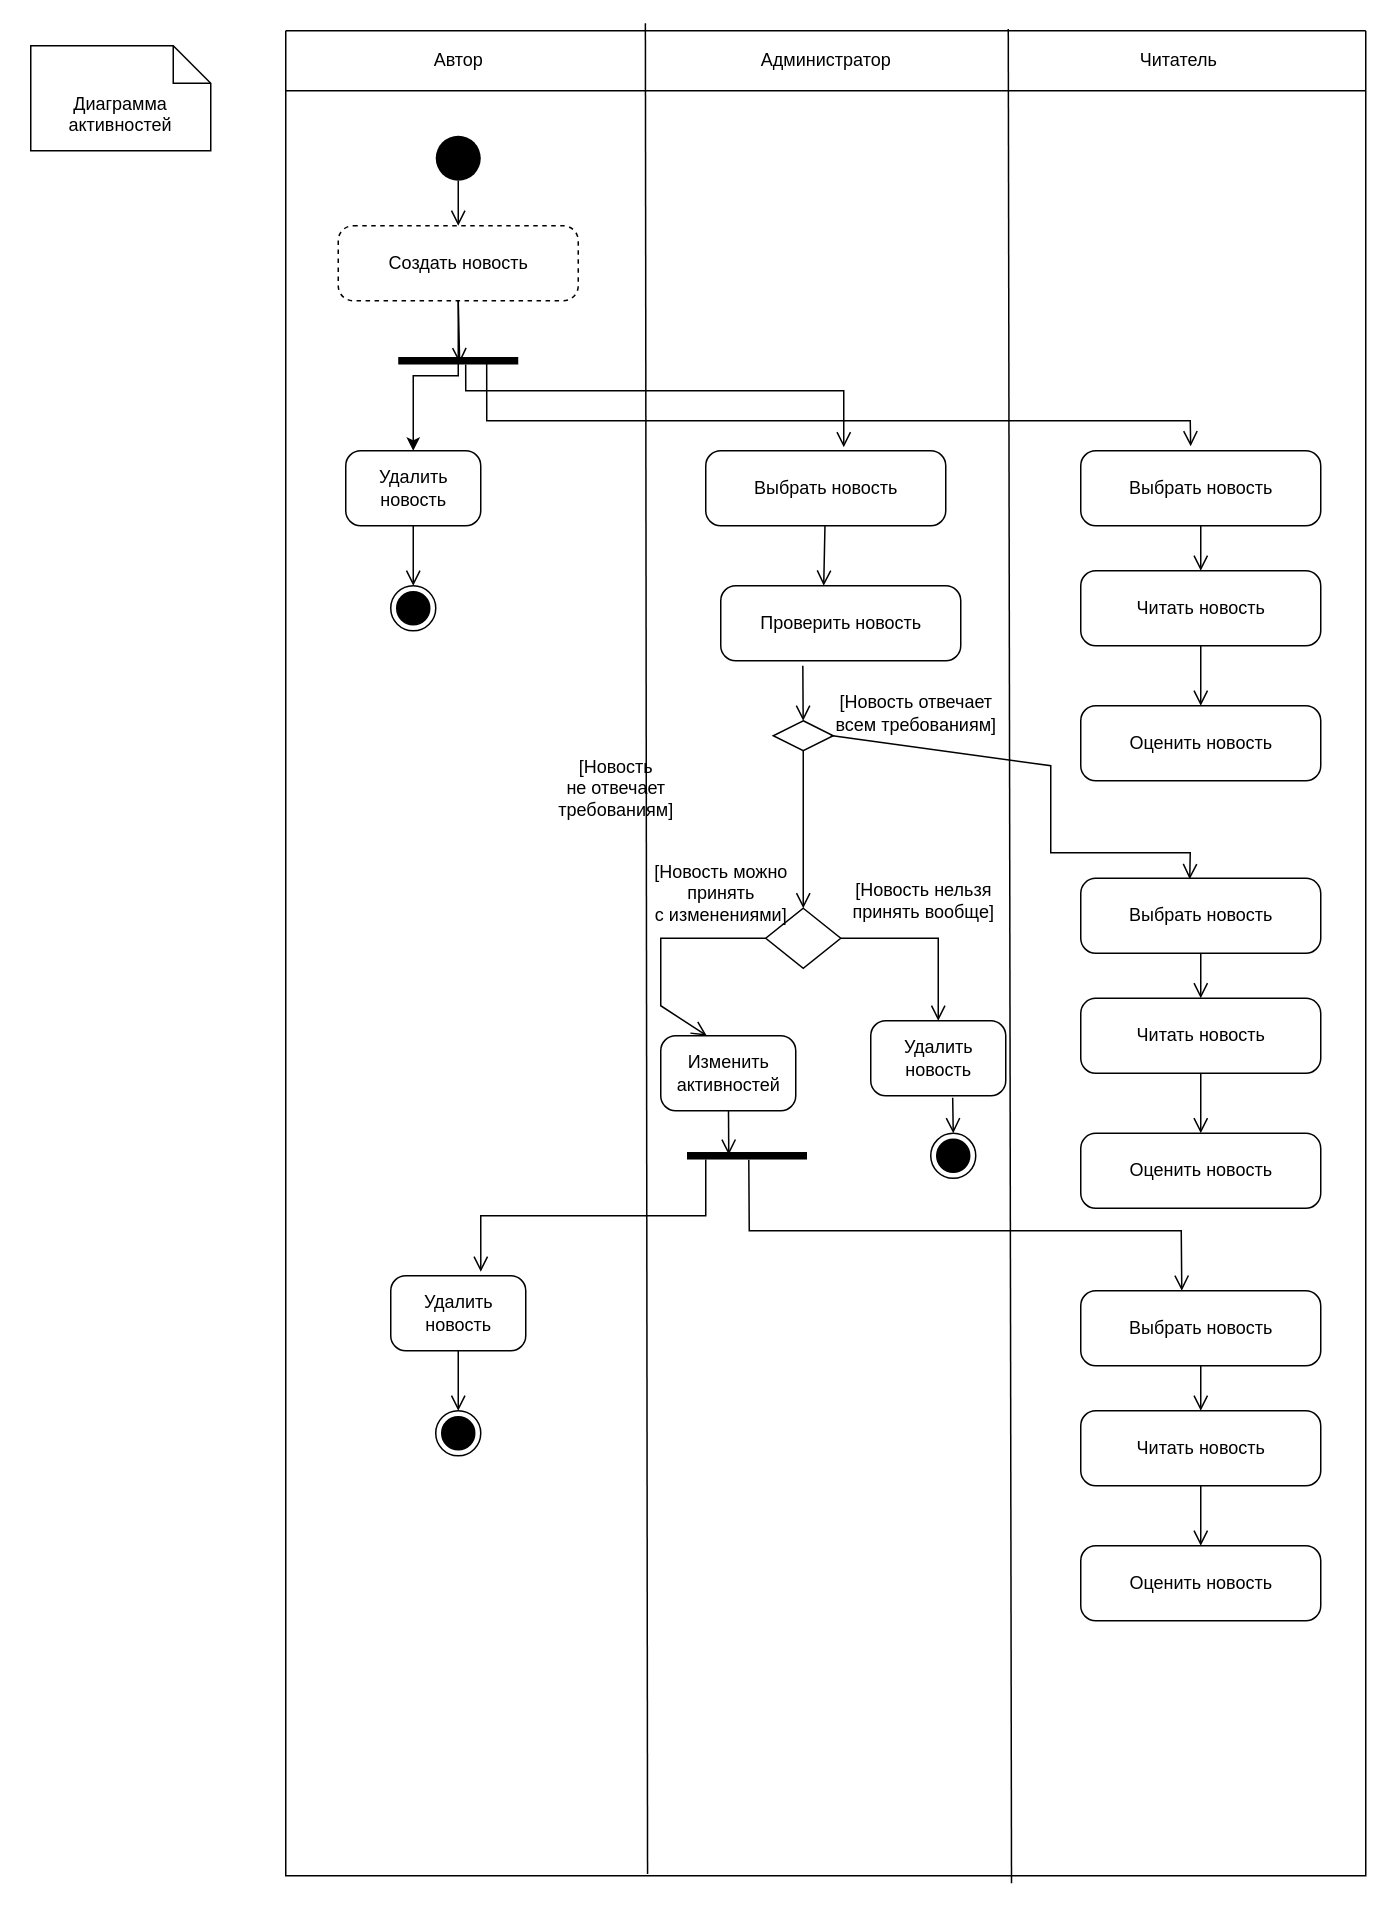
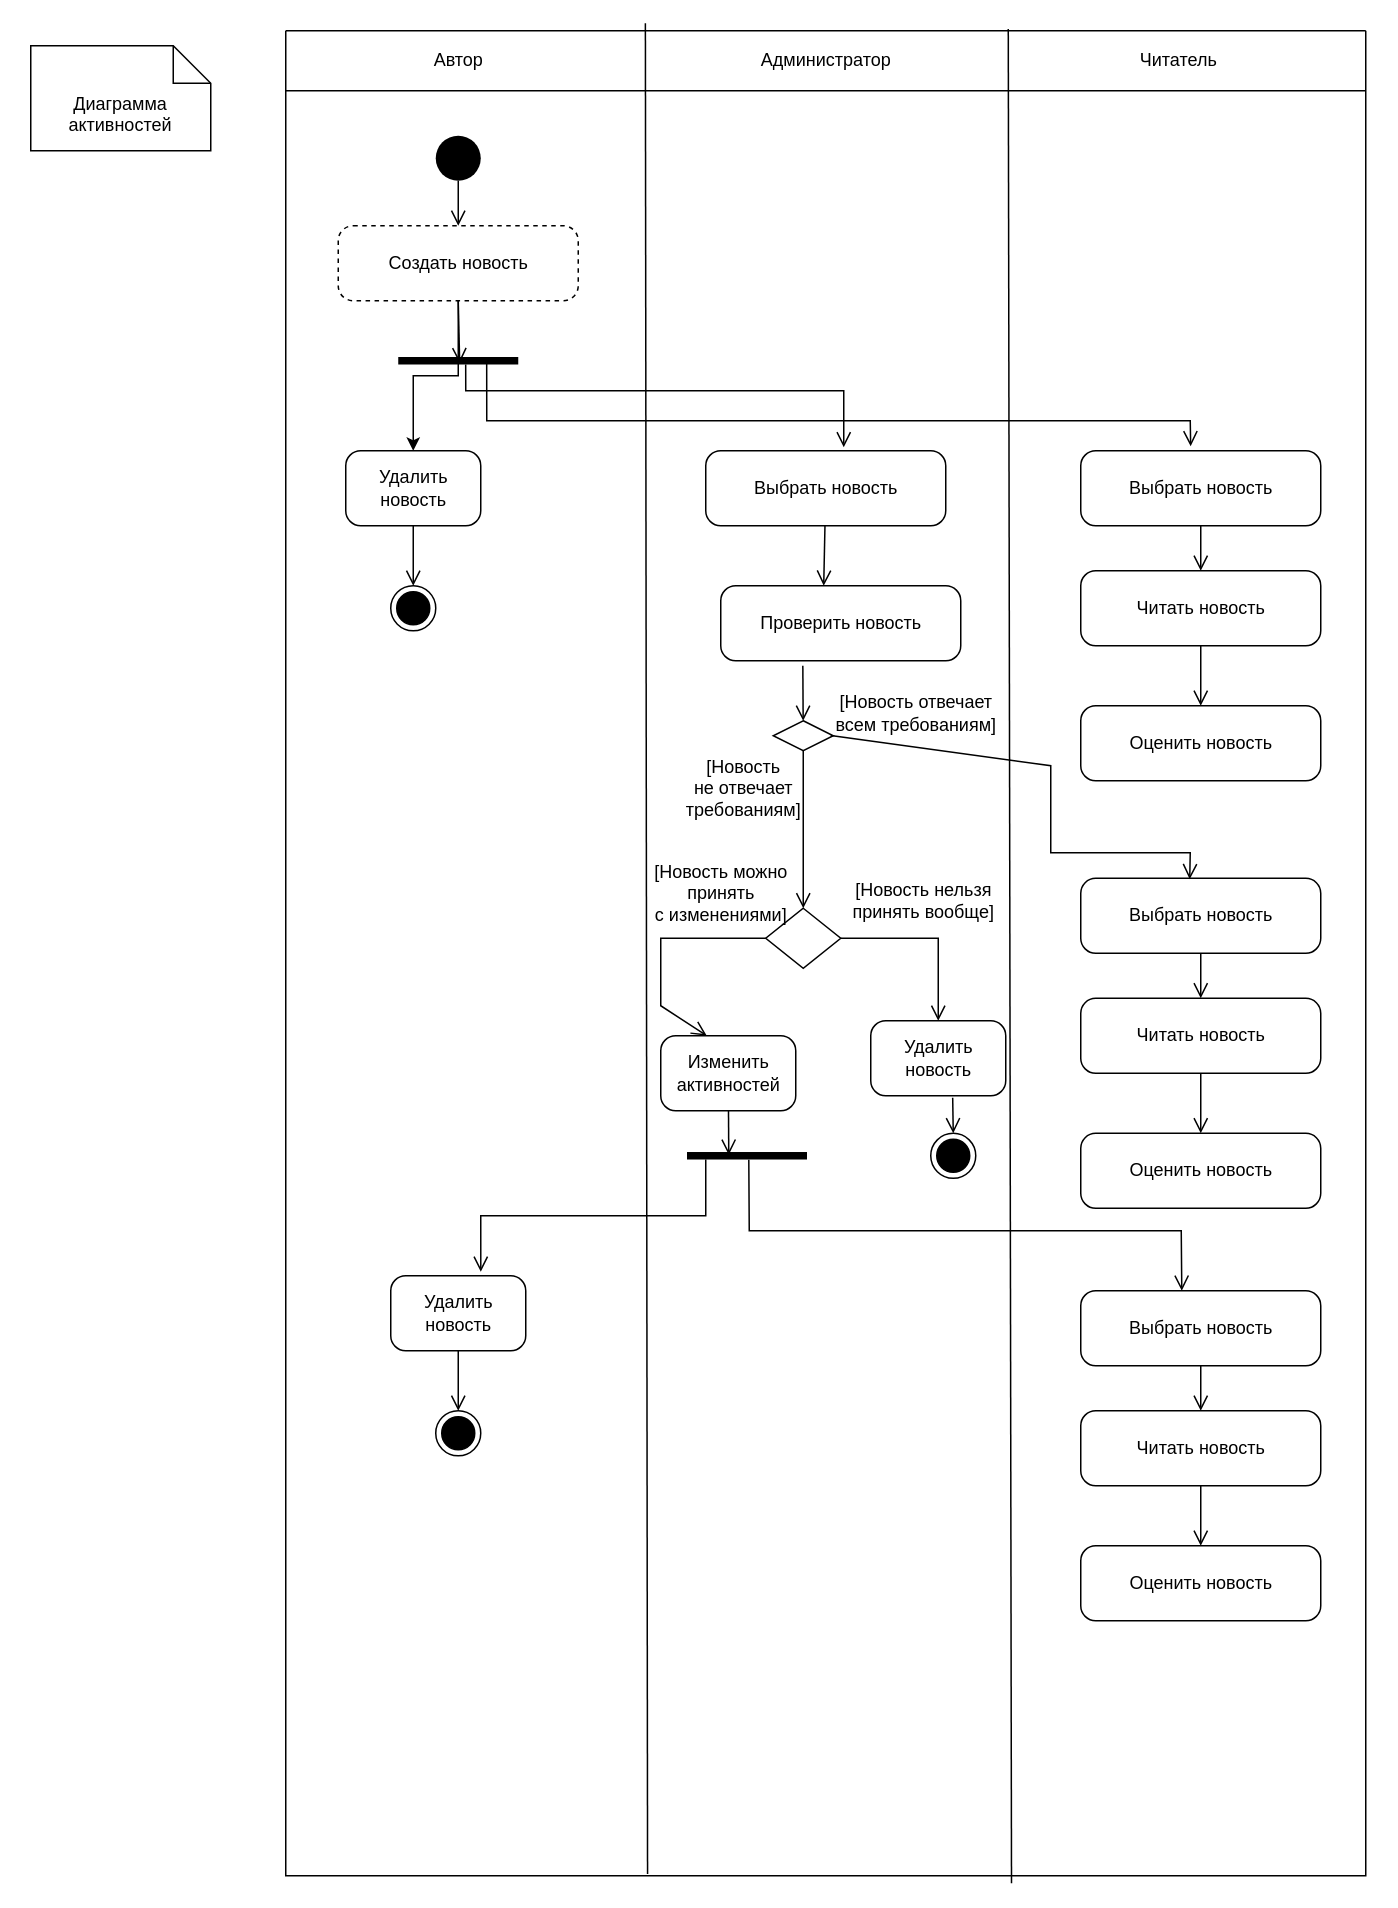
node "[Новость не отвечает требованиям]": moved (616, 788) -> (743, 788)
